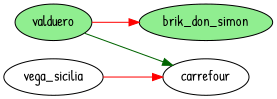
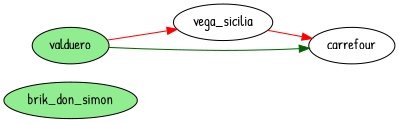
edge "valduero" -> "brik_don_simon": now "valduero" -> "vega_sicilia"
